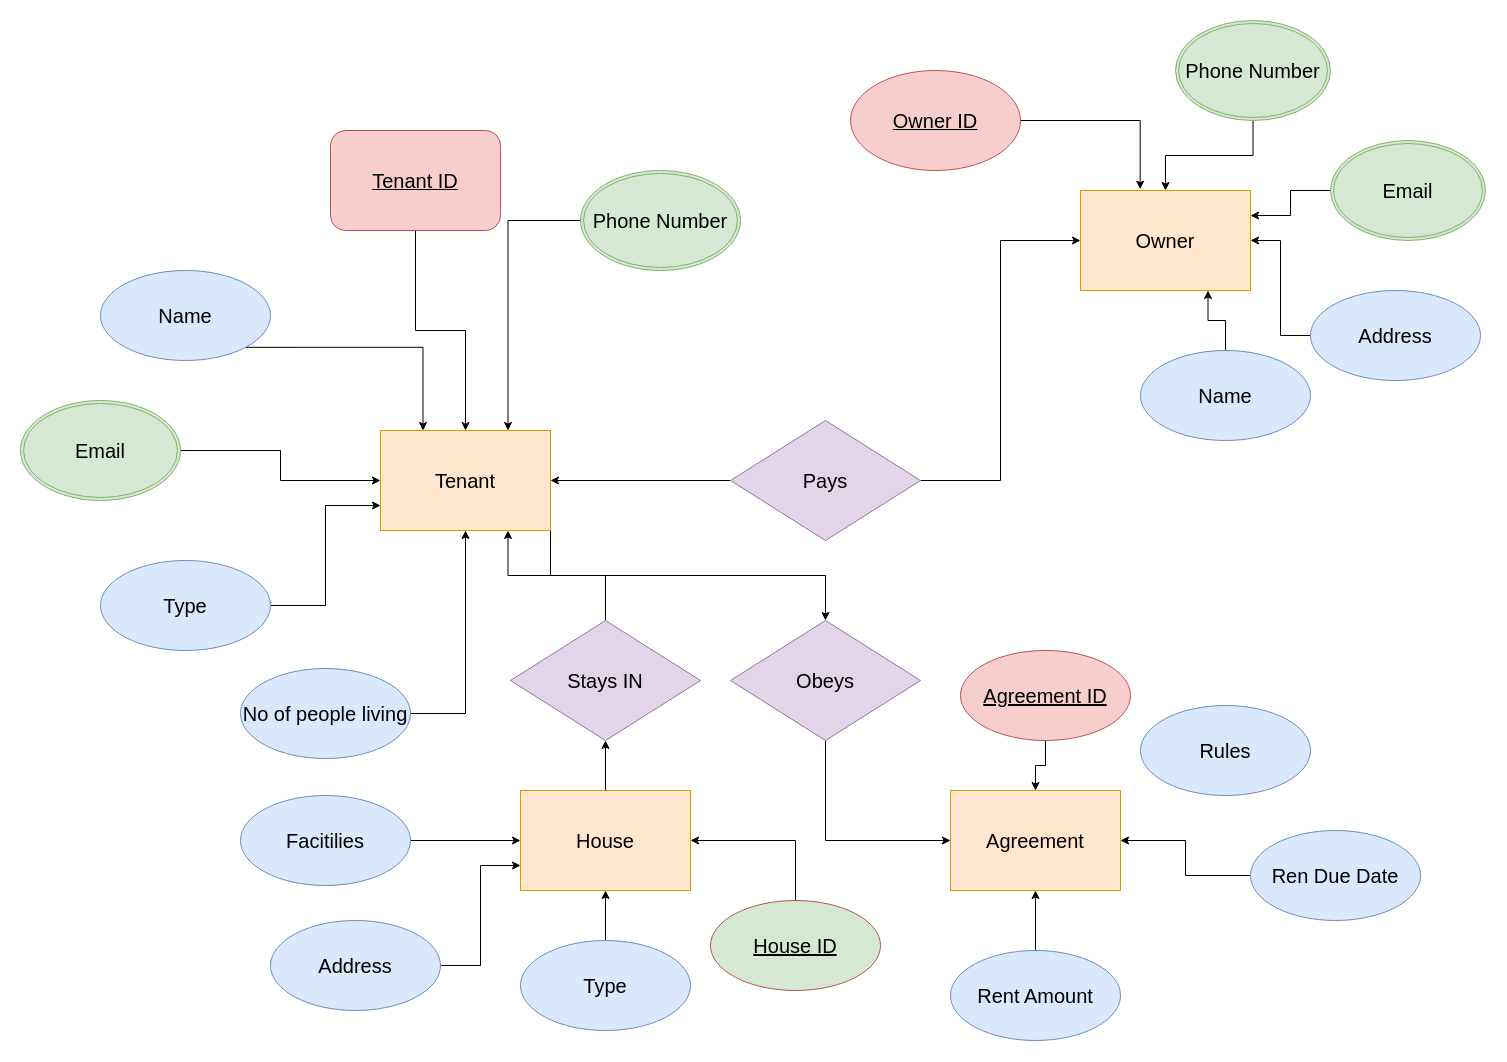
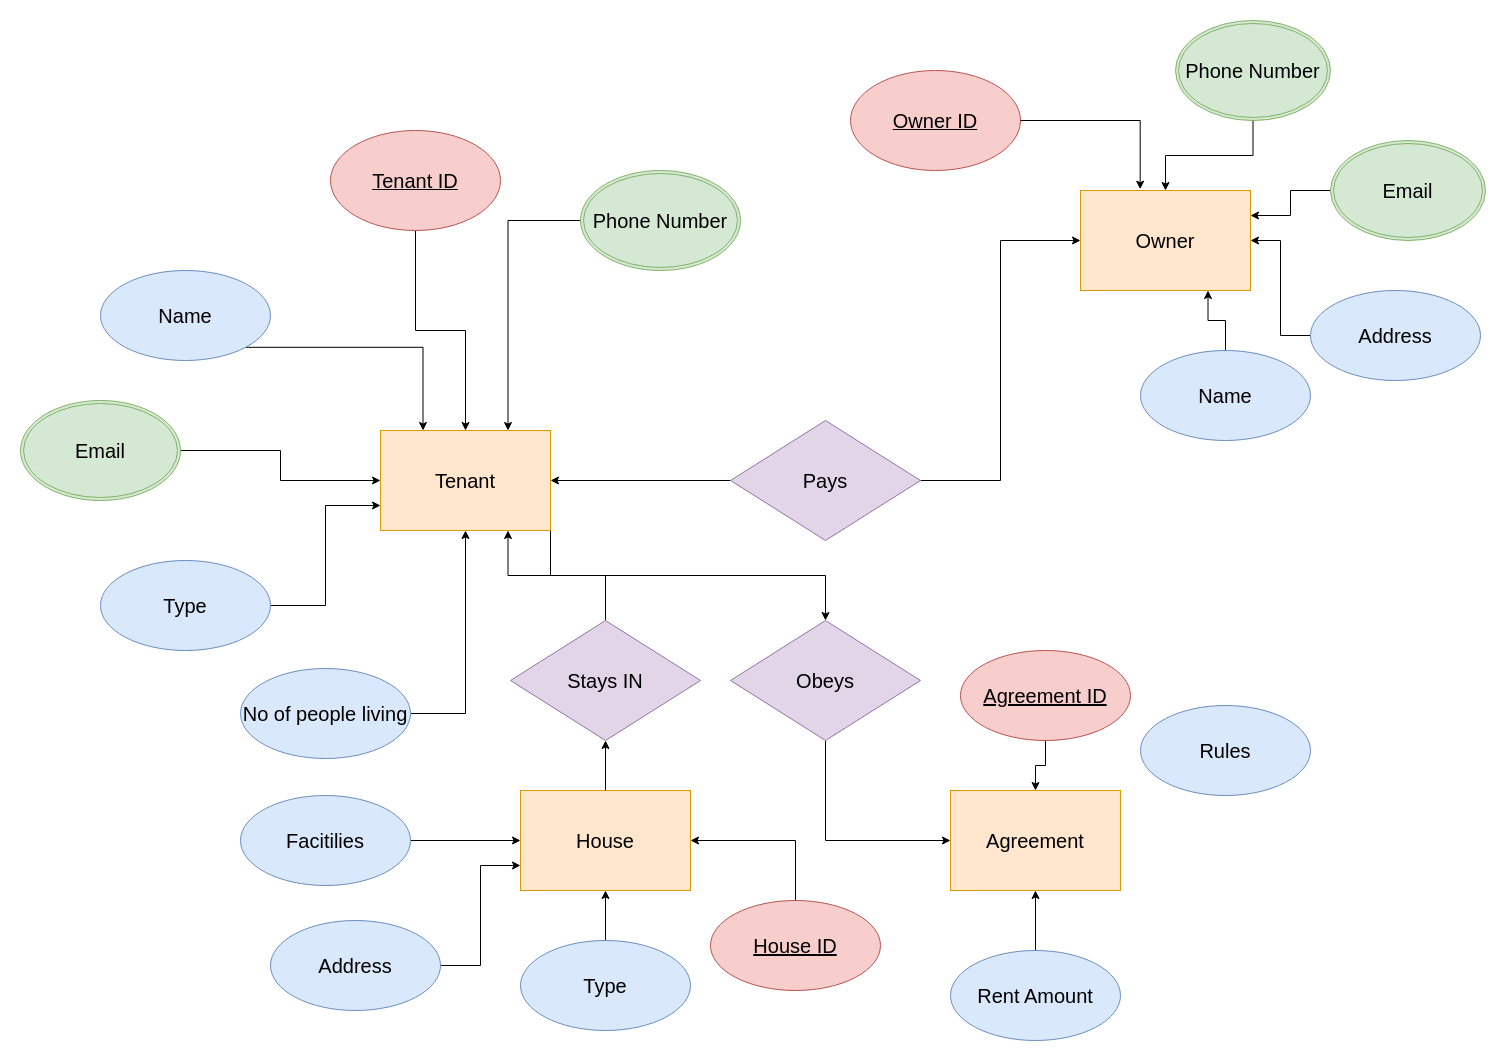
node "Tenant ID": shape rounded rectangle -> ellipse
edge "Ren Due Date" -> "Agreement": removed
node "Ren Due Date": removed
node "House ID": fillcolor #d5e8d4 -> #f8cecc
